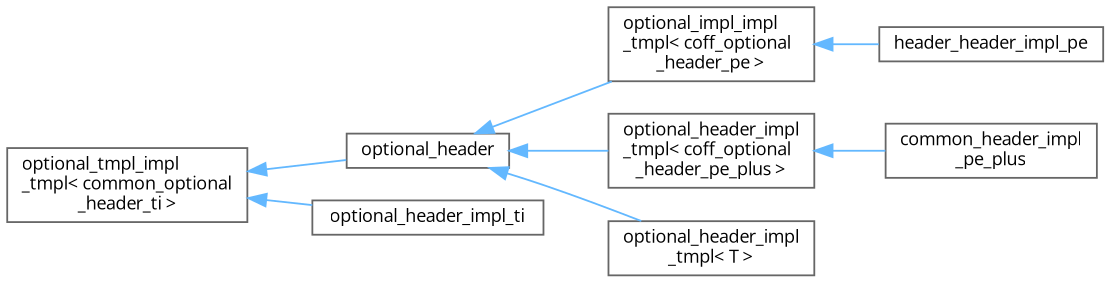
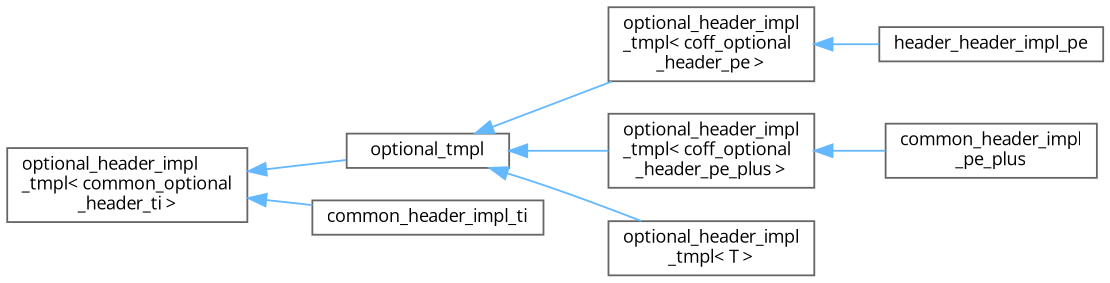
node "optional_impl_impl _tmpl< coff_optional _header_pe >": label "optional_impl_impl _tmpl< coff_optional _header_pe >" -> "optional_header_impl _tmpl< coff_optional _header_pe >"
node "optional_header": label "optional_header" -> "optional_tmpl"
node "optional_tmpl_impl _tmpl< common_optional _header_ti >": label "optional_tmpl_impl _tmpl< common_optional _header_ti >" -> "optional_header_impl _tmpl< common_optional _header_ti >"
node "optional_header_impl_ti": label "optional_header_impl_ti" -> "common_header_impl_ti"
